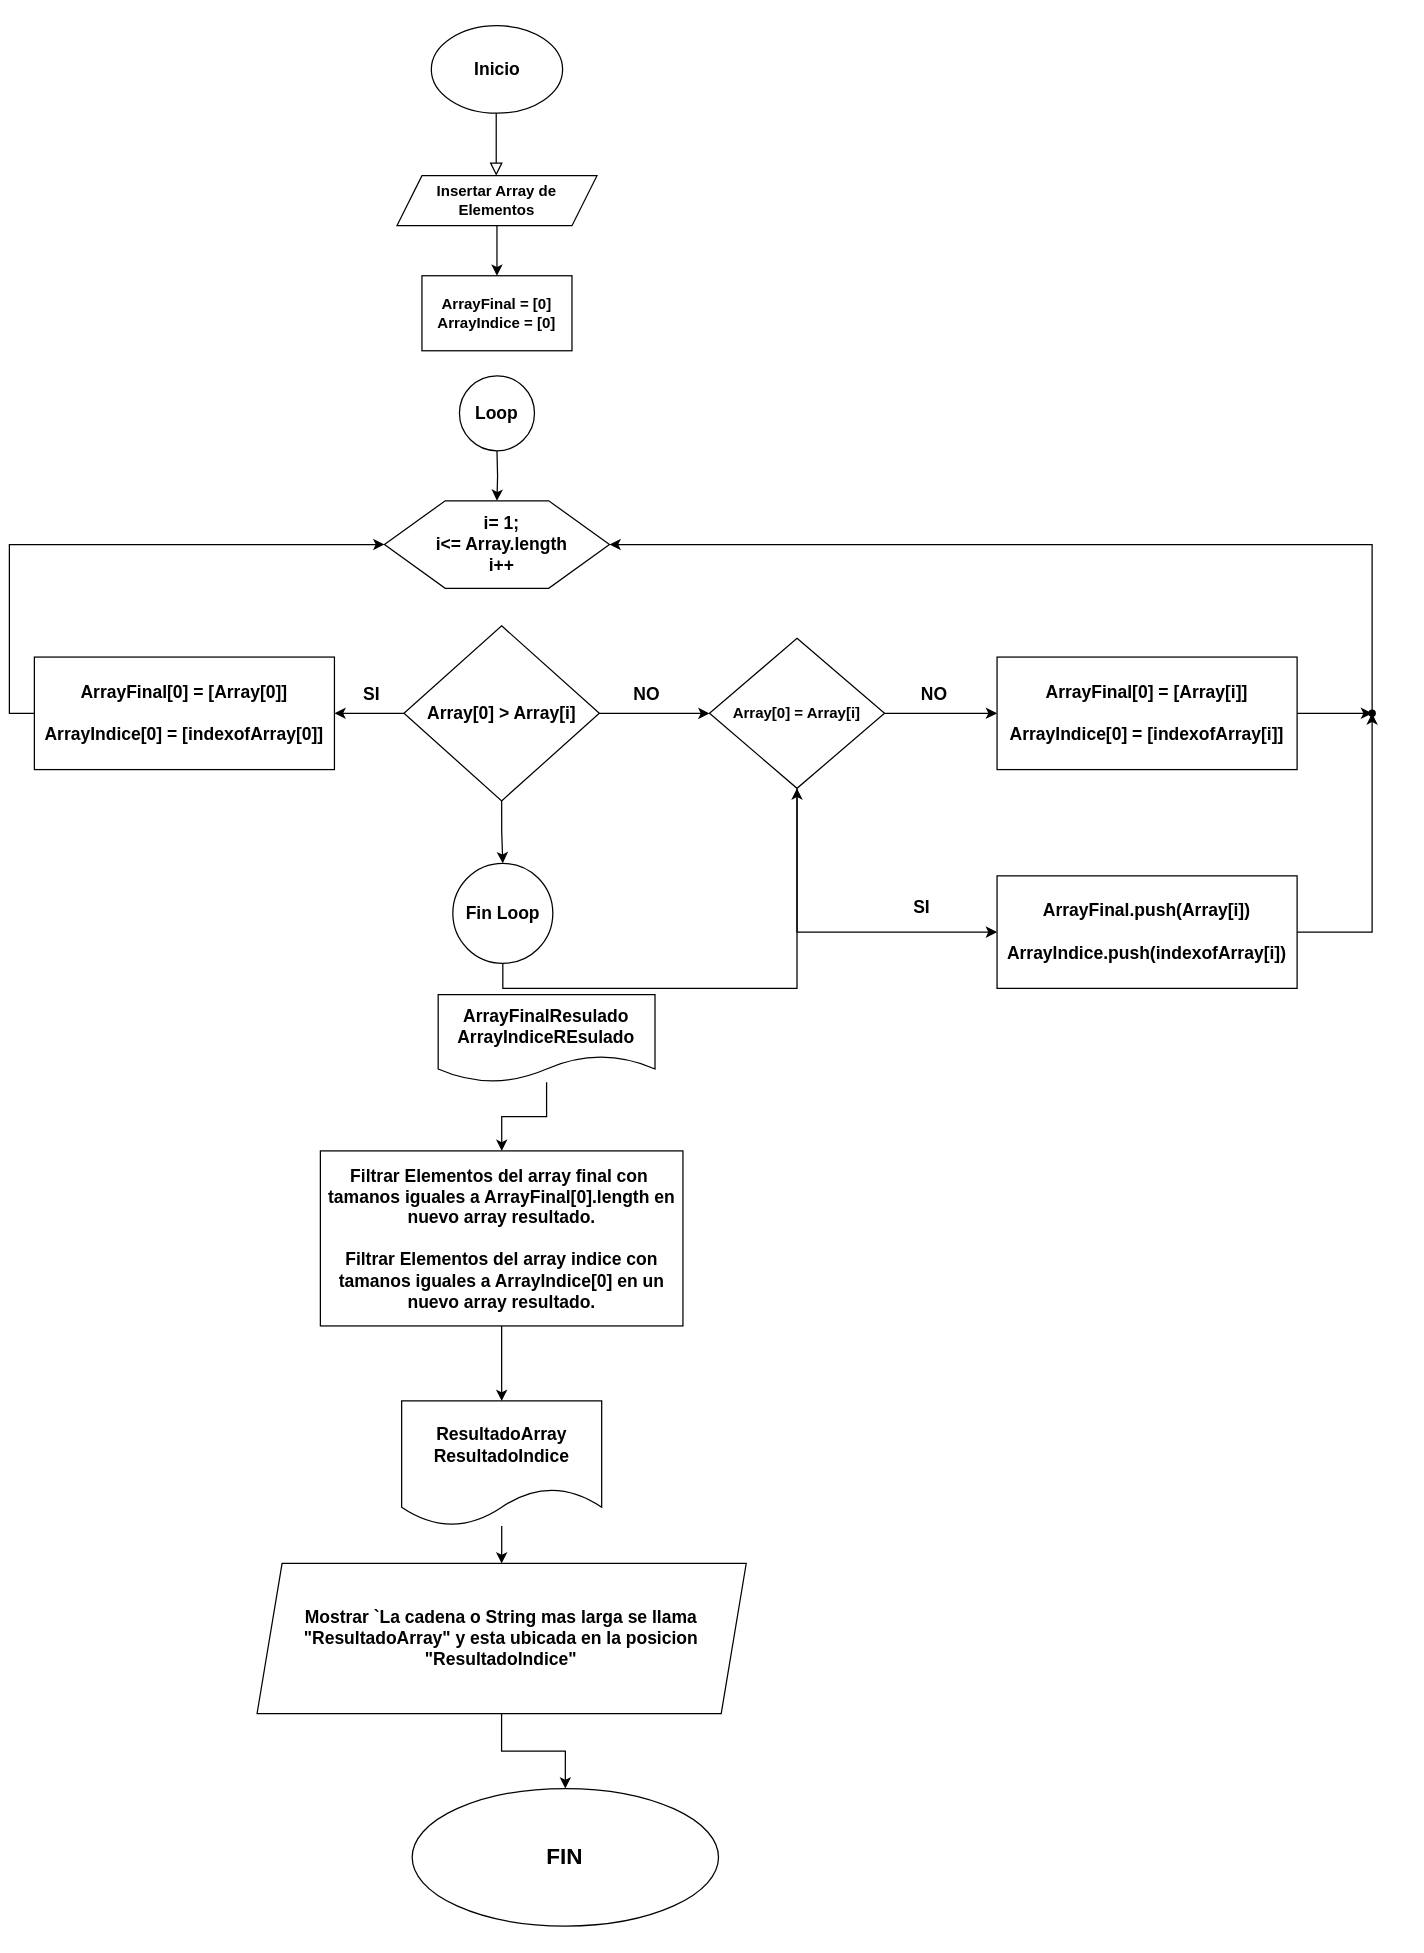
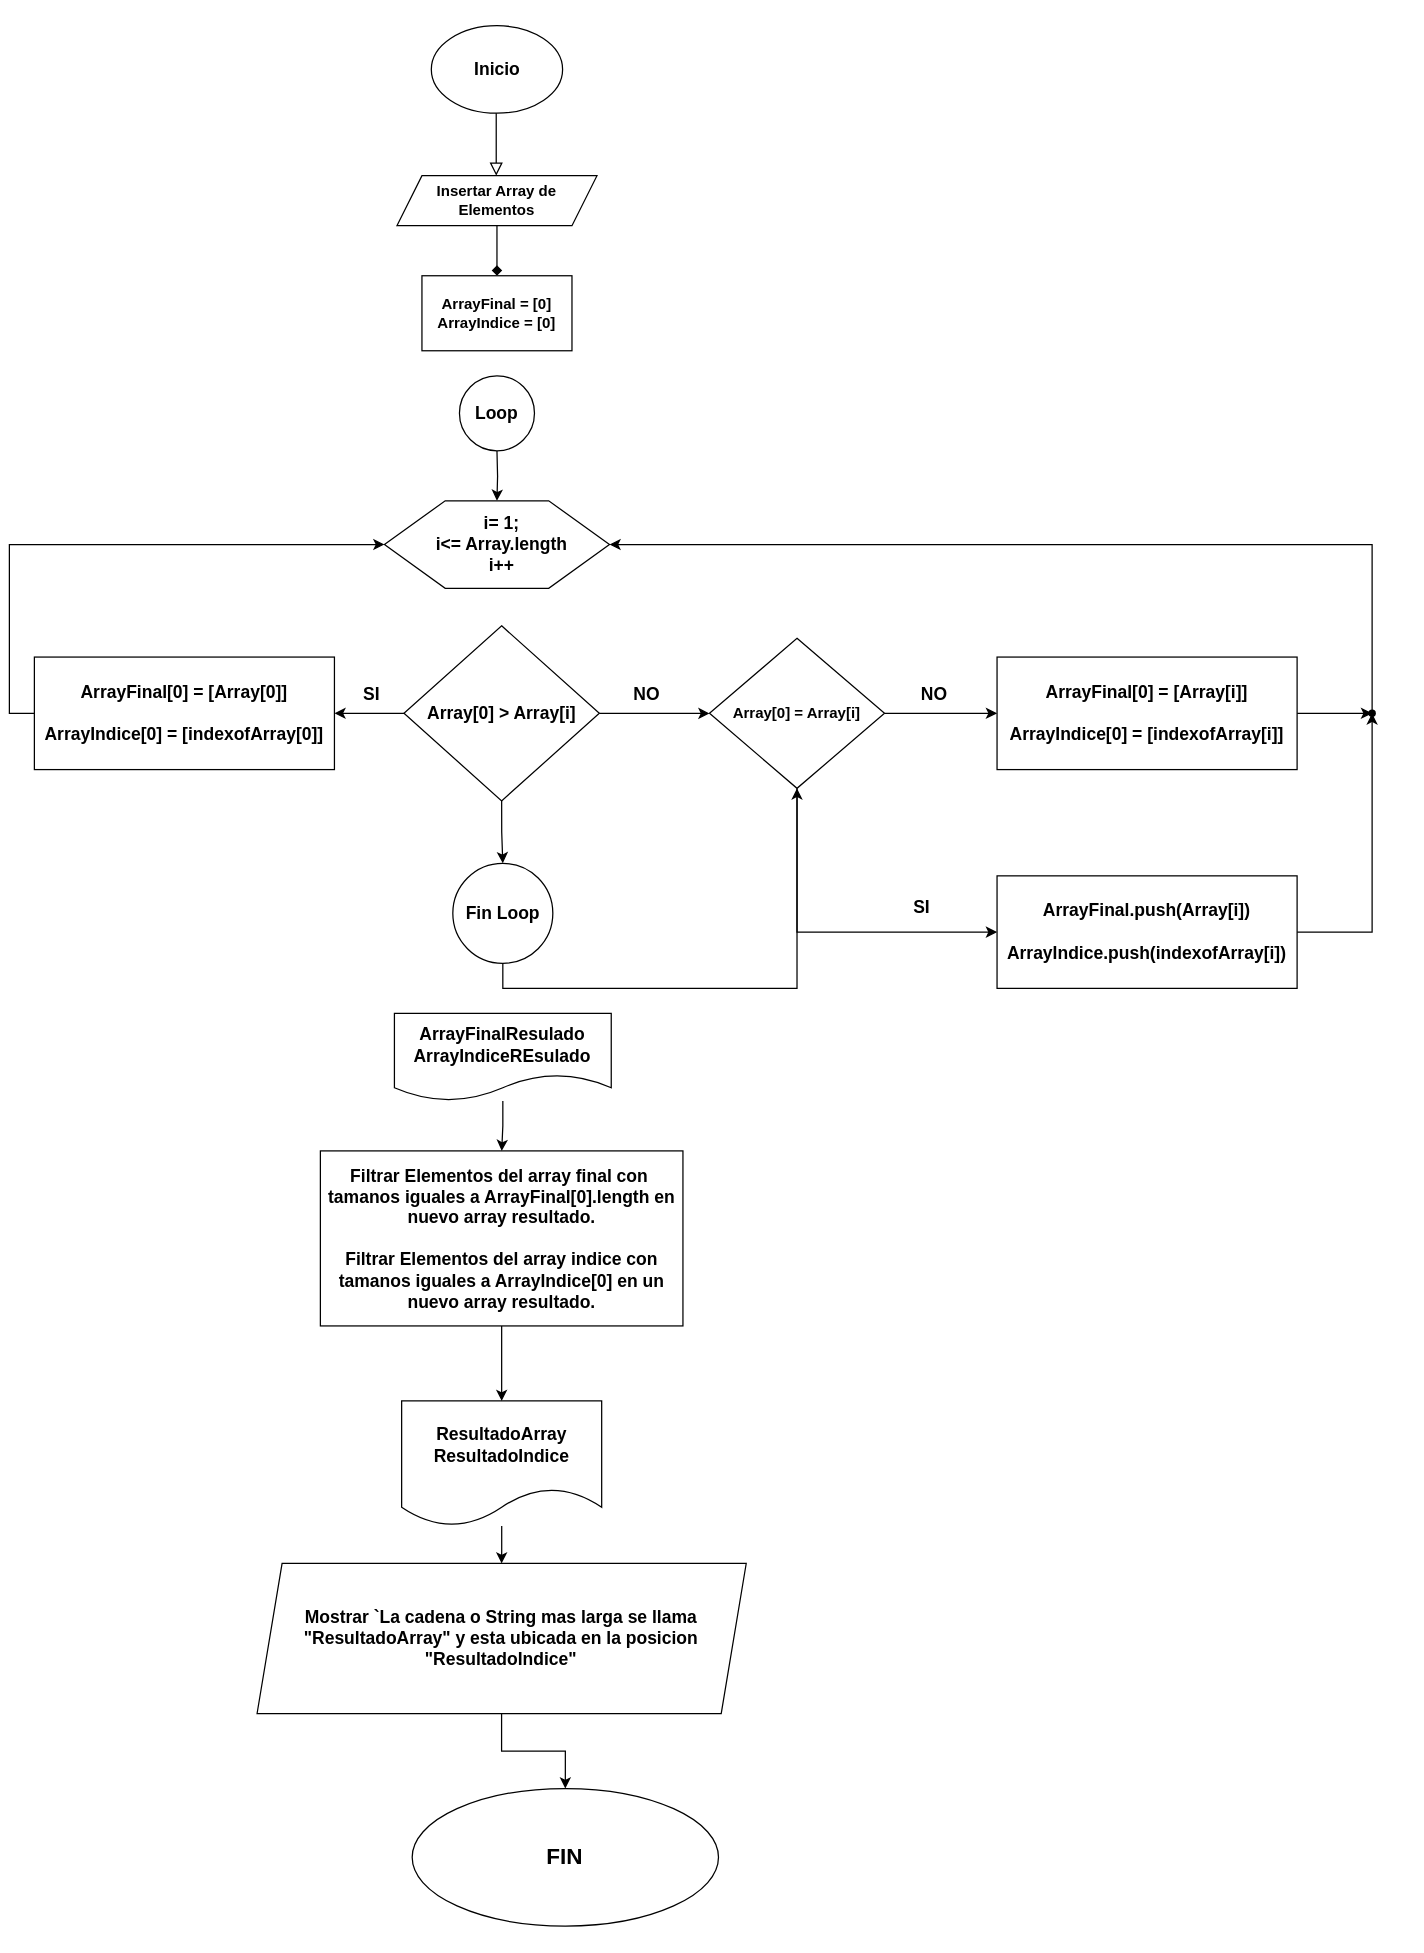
edge "Insertar Array de Elementos" -> "ArrayFinal = [0] ArrayIndice = [0]": arrowhead classic -> diamond
node "ArrayFinalResulado ArrayIndiceREsulado": moved (546, 1038) -> (503, 1057)
